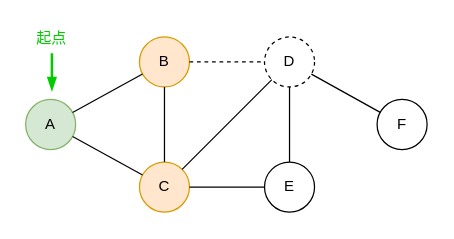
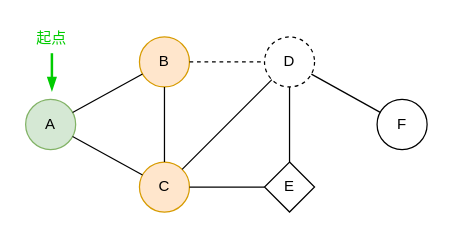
node "E": shape ellipse -> diamond
